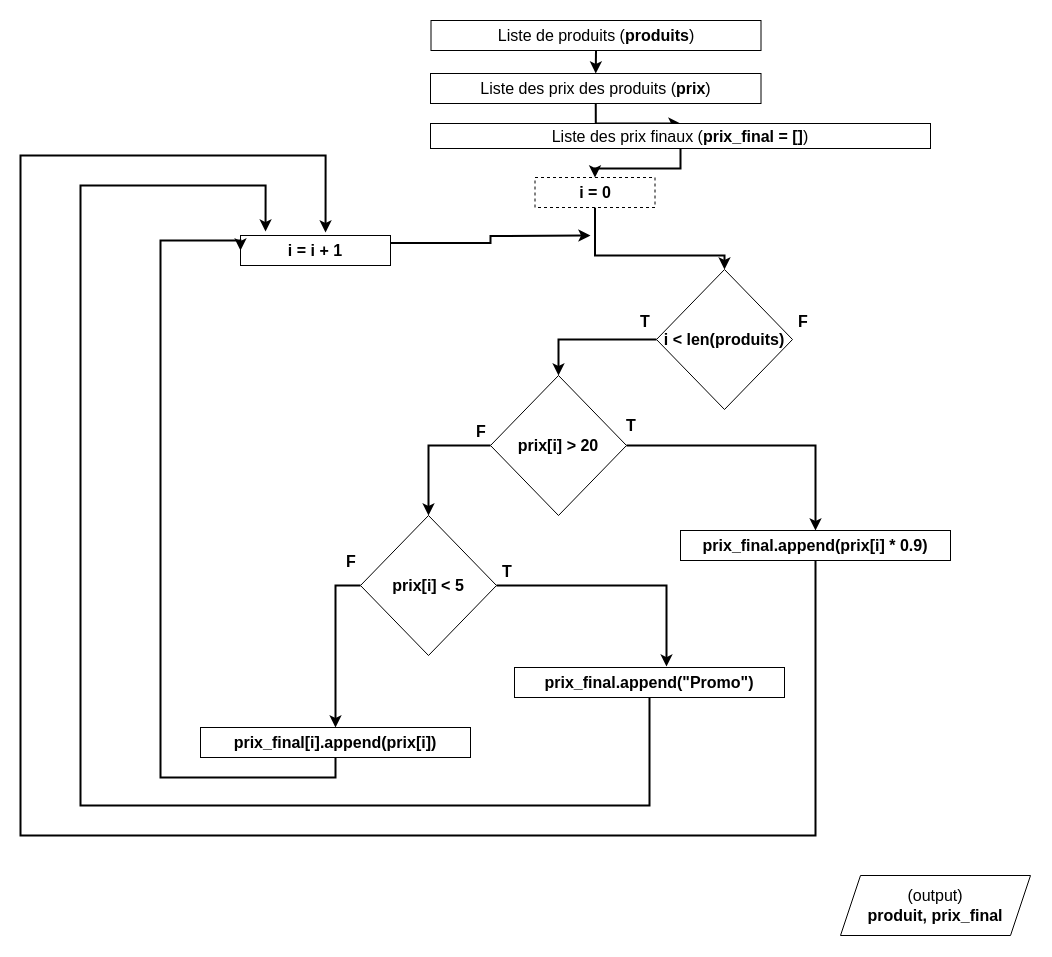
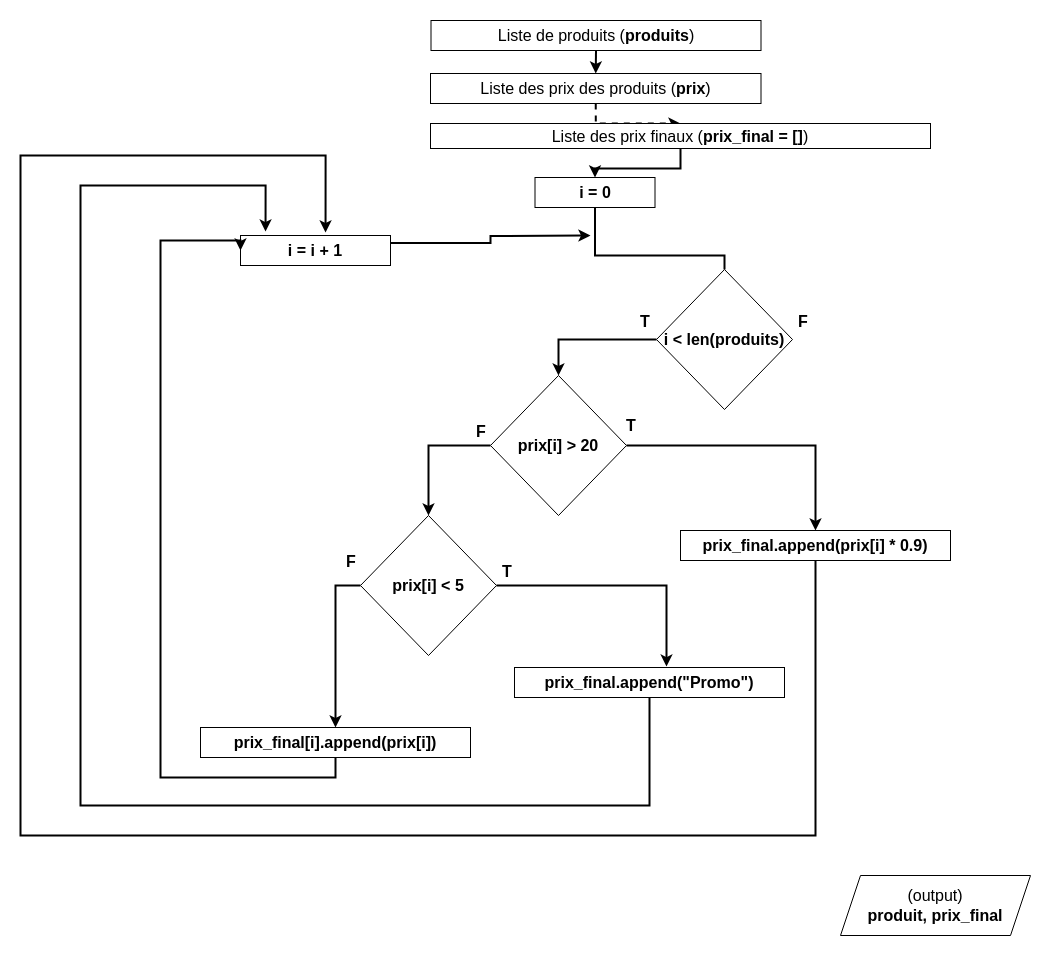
edge "Liste des prix des produits (prix)" -> "Liste des prix finaux (prix_final = [])": style solid -> dashed
node "i = 0": style dashed -> solid
edge "i = 0" -> "i < len(produits)": arrowhead classic -> none
